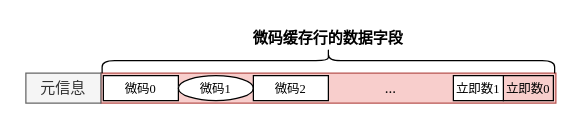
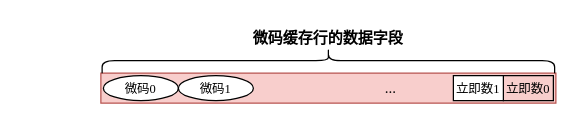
node "元信息": removed
node "微码0": shape rectangle -> ellipse
node "微码2": removed
